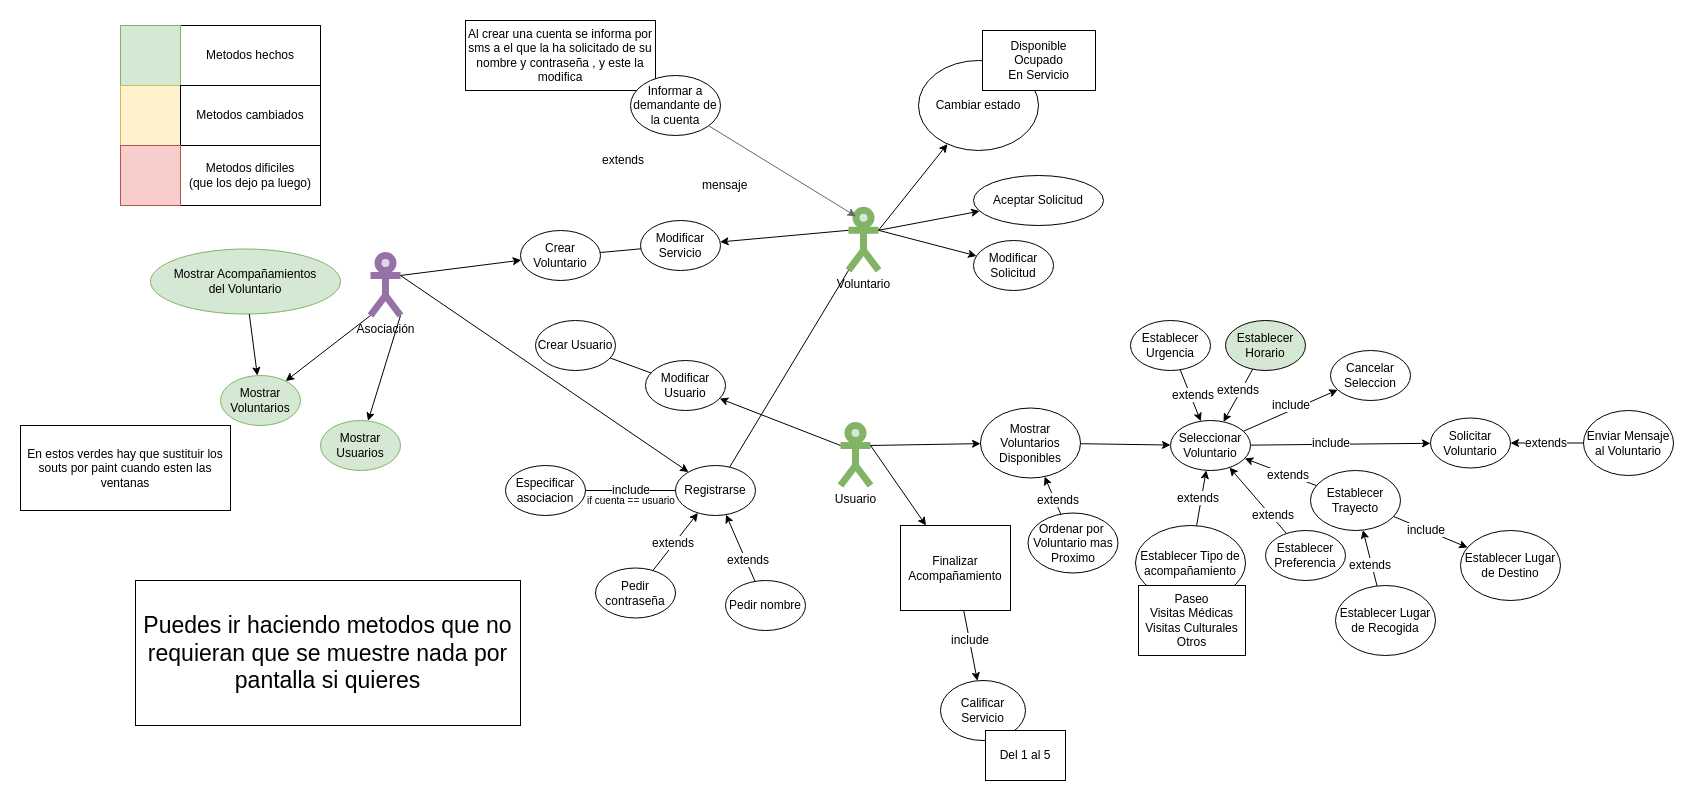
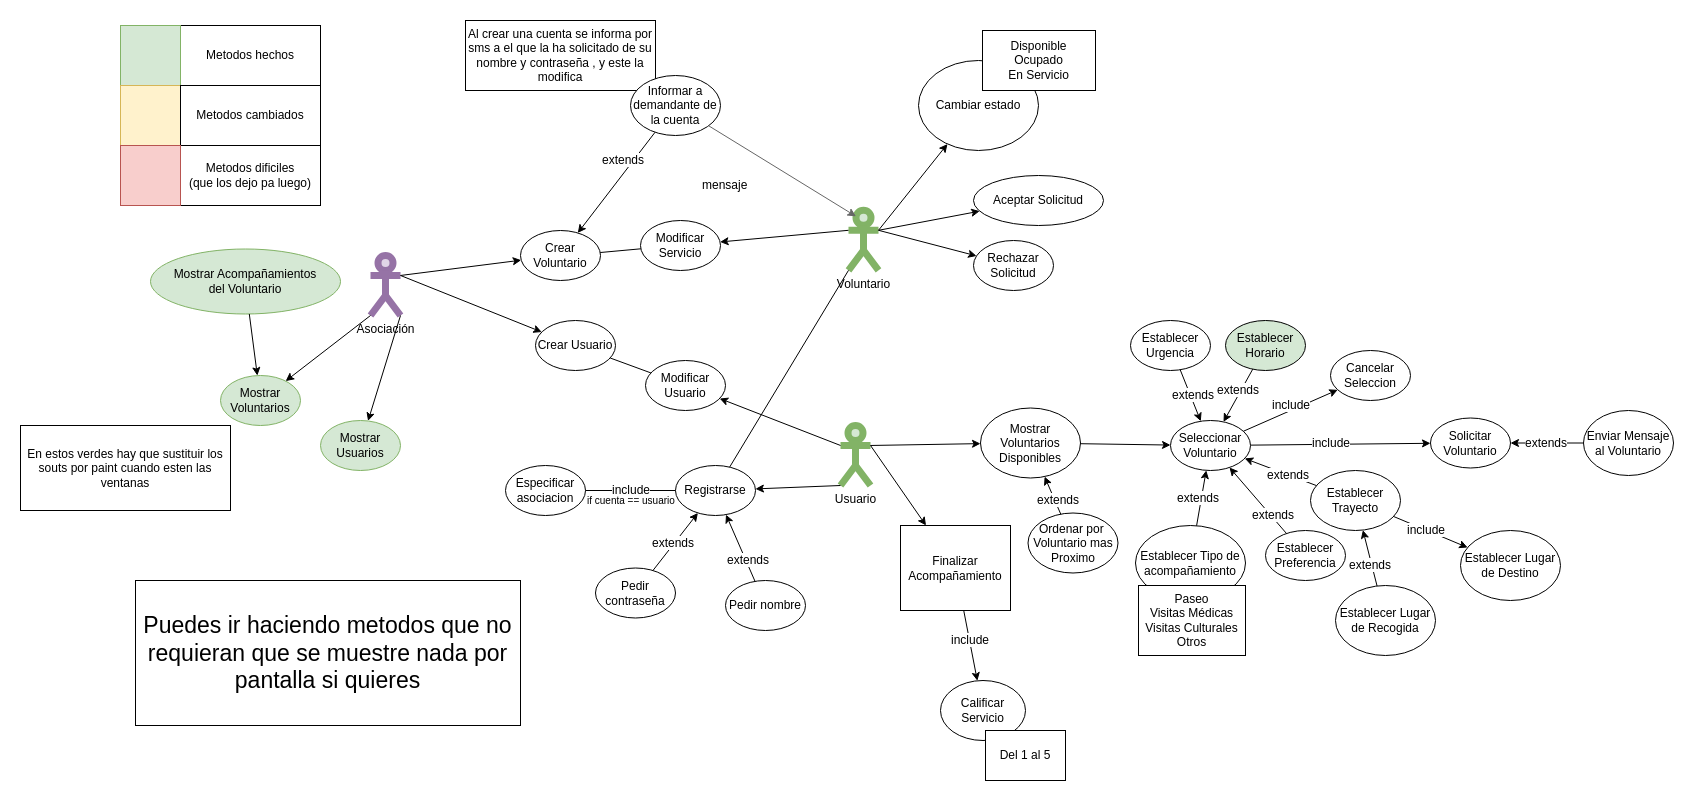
edge "Informar a demandante de la cuenta" -> "Crear Voluntario": added
node "Modificar Solicitud": label "Modificar Solicitud" -> "Rechazar Solicitud"
edge "Asociación" -> "Registrarse": now "Asociación" -> "Crear Usuario"
edge "Usuario" -> "Registrarse": added
